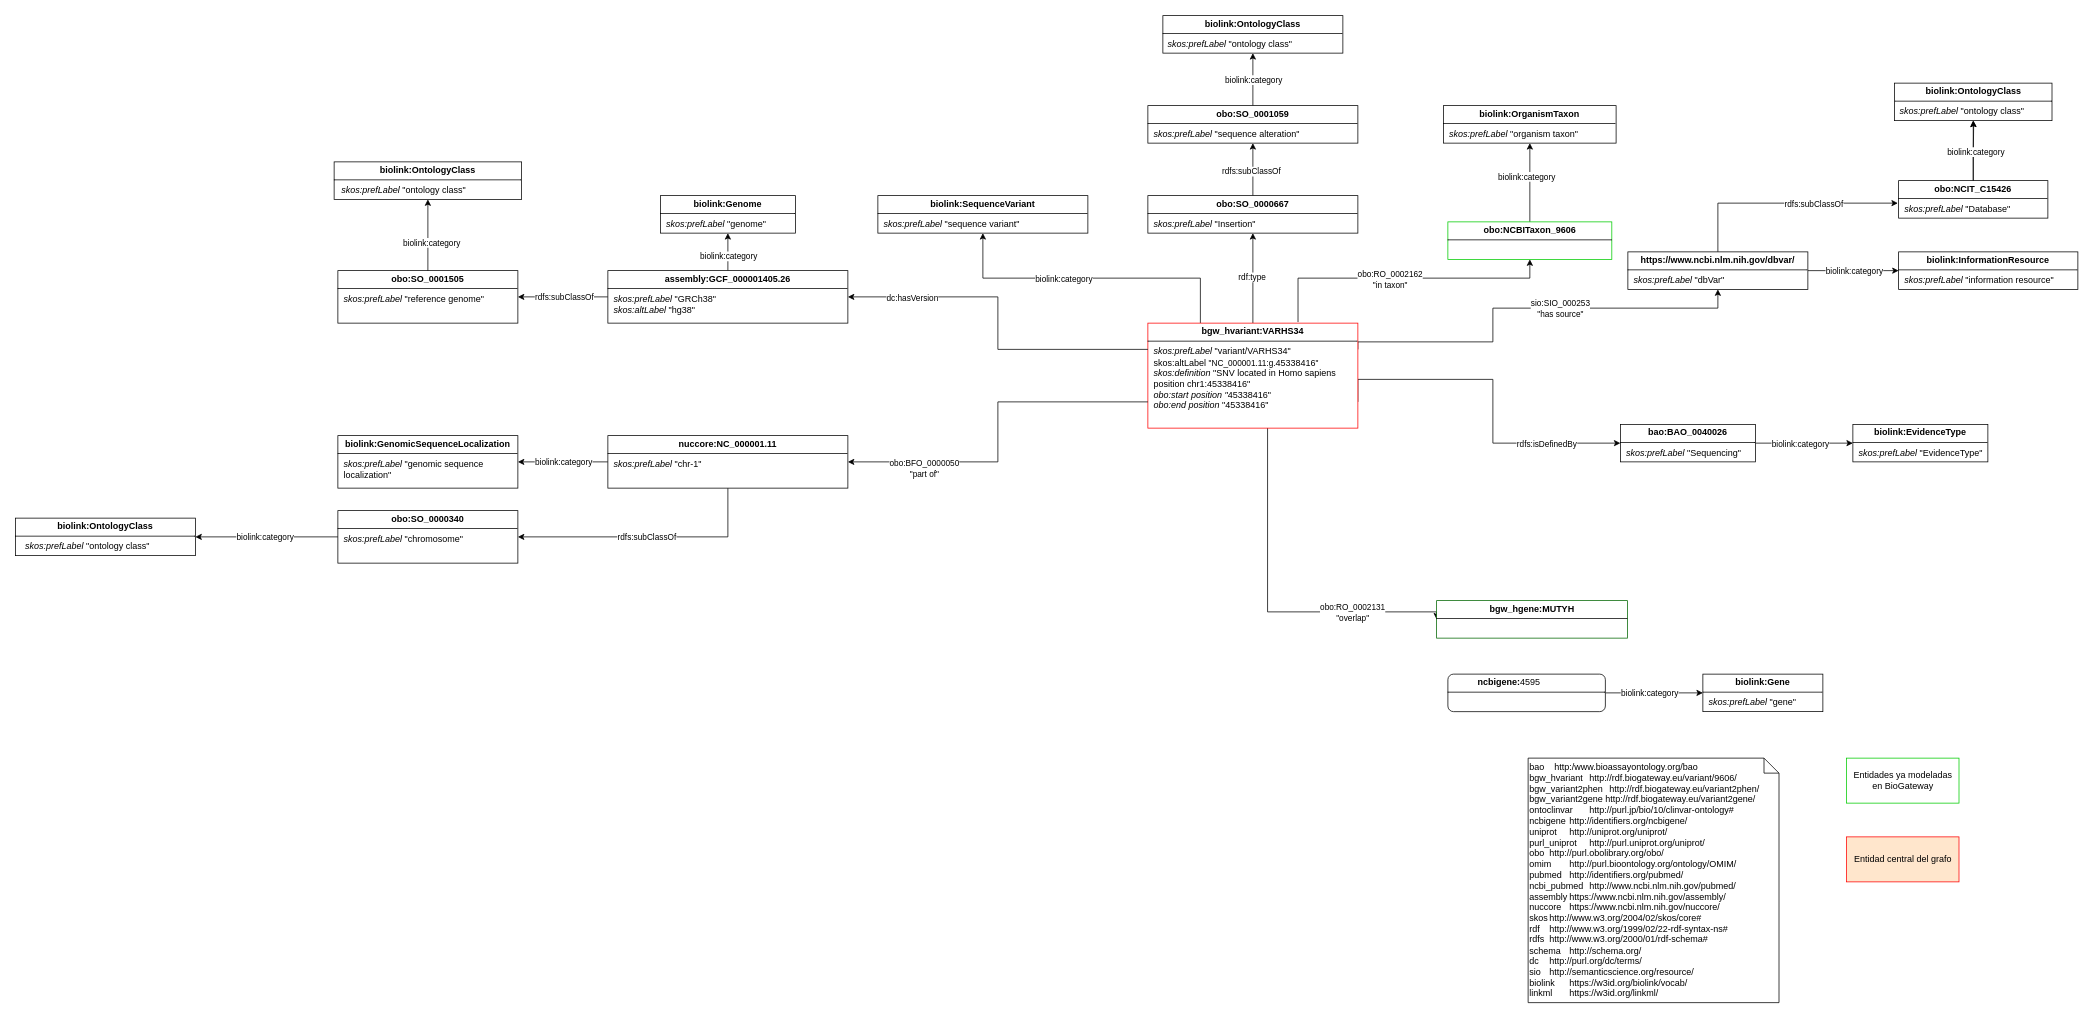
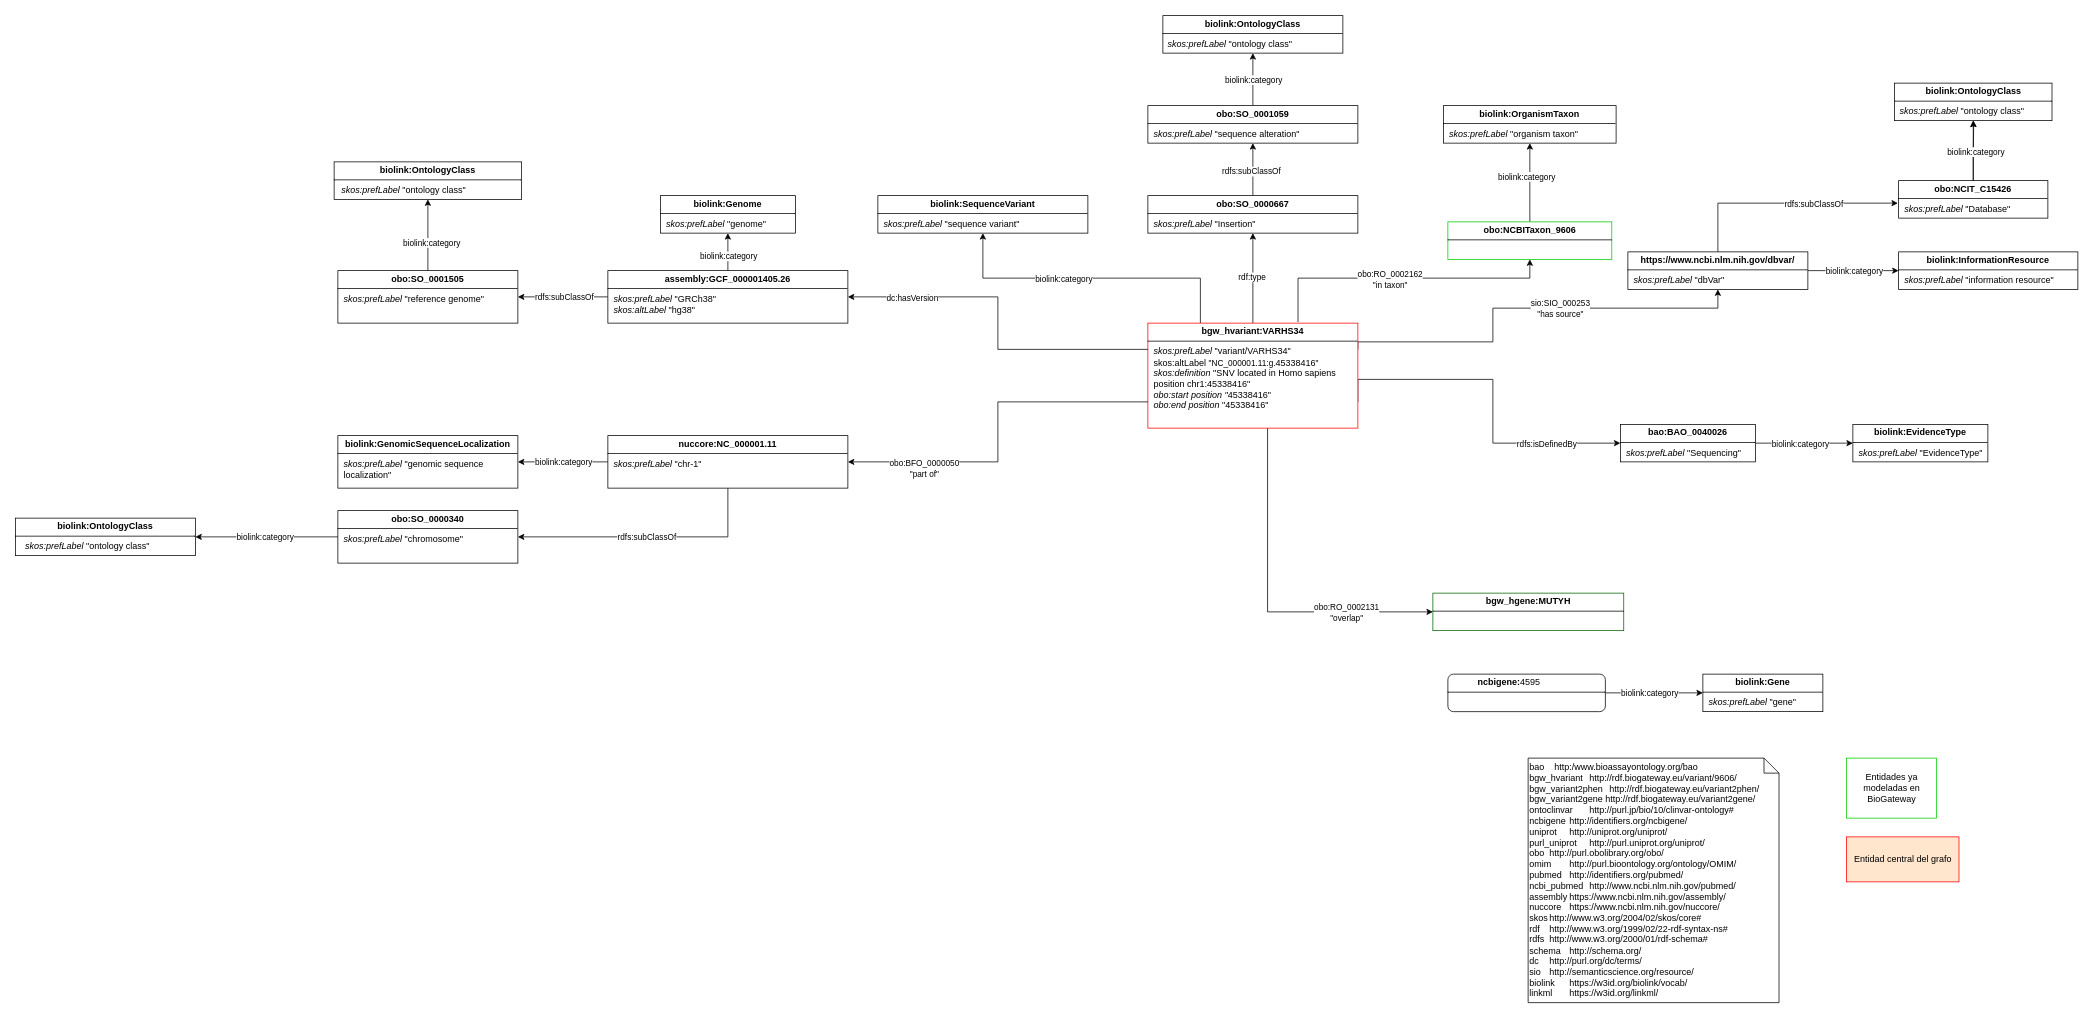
node "bgw_hgene:MUTYH": moved (1532, 619) -> (1528, 612)
node "Entidades ya modeladas en BioGateway": size 113x45 -> 90x60
